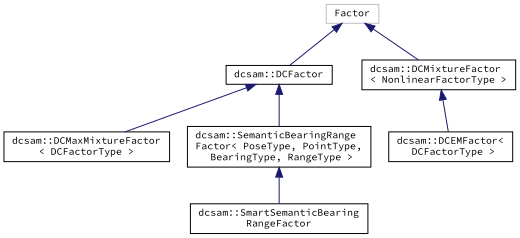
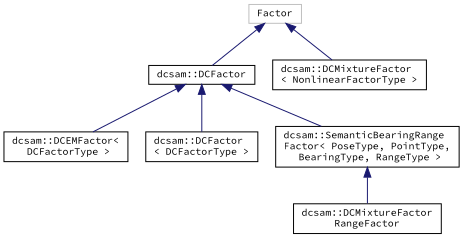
edge "dcsam::DCEMFactor< DCFactorType >" -> "dcsam::DCMixtureFactor < NonlinearFactorType >": now "dcsam::DCEMFactor< DCFactorType >" -> "dcsam::DCFactor"
node "dcsam::DCMaxMixtureFactor < DCFactorType >": label "dcsam::DCMaxMixtureFactor < DCFactorType >" -> "dcsam::DCFactor < DCFactorType >"
node "dcsam::SmartSemanticBearing RangeFactor": label "dcsam::SmartSemanticBearing RangeFactor" -> "dcsam::DCMixtureFactor RangeFactor"
